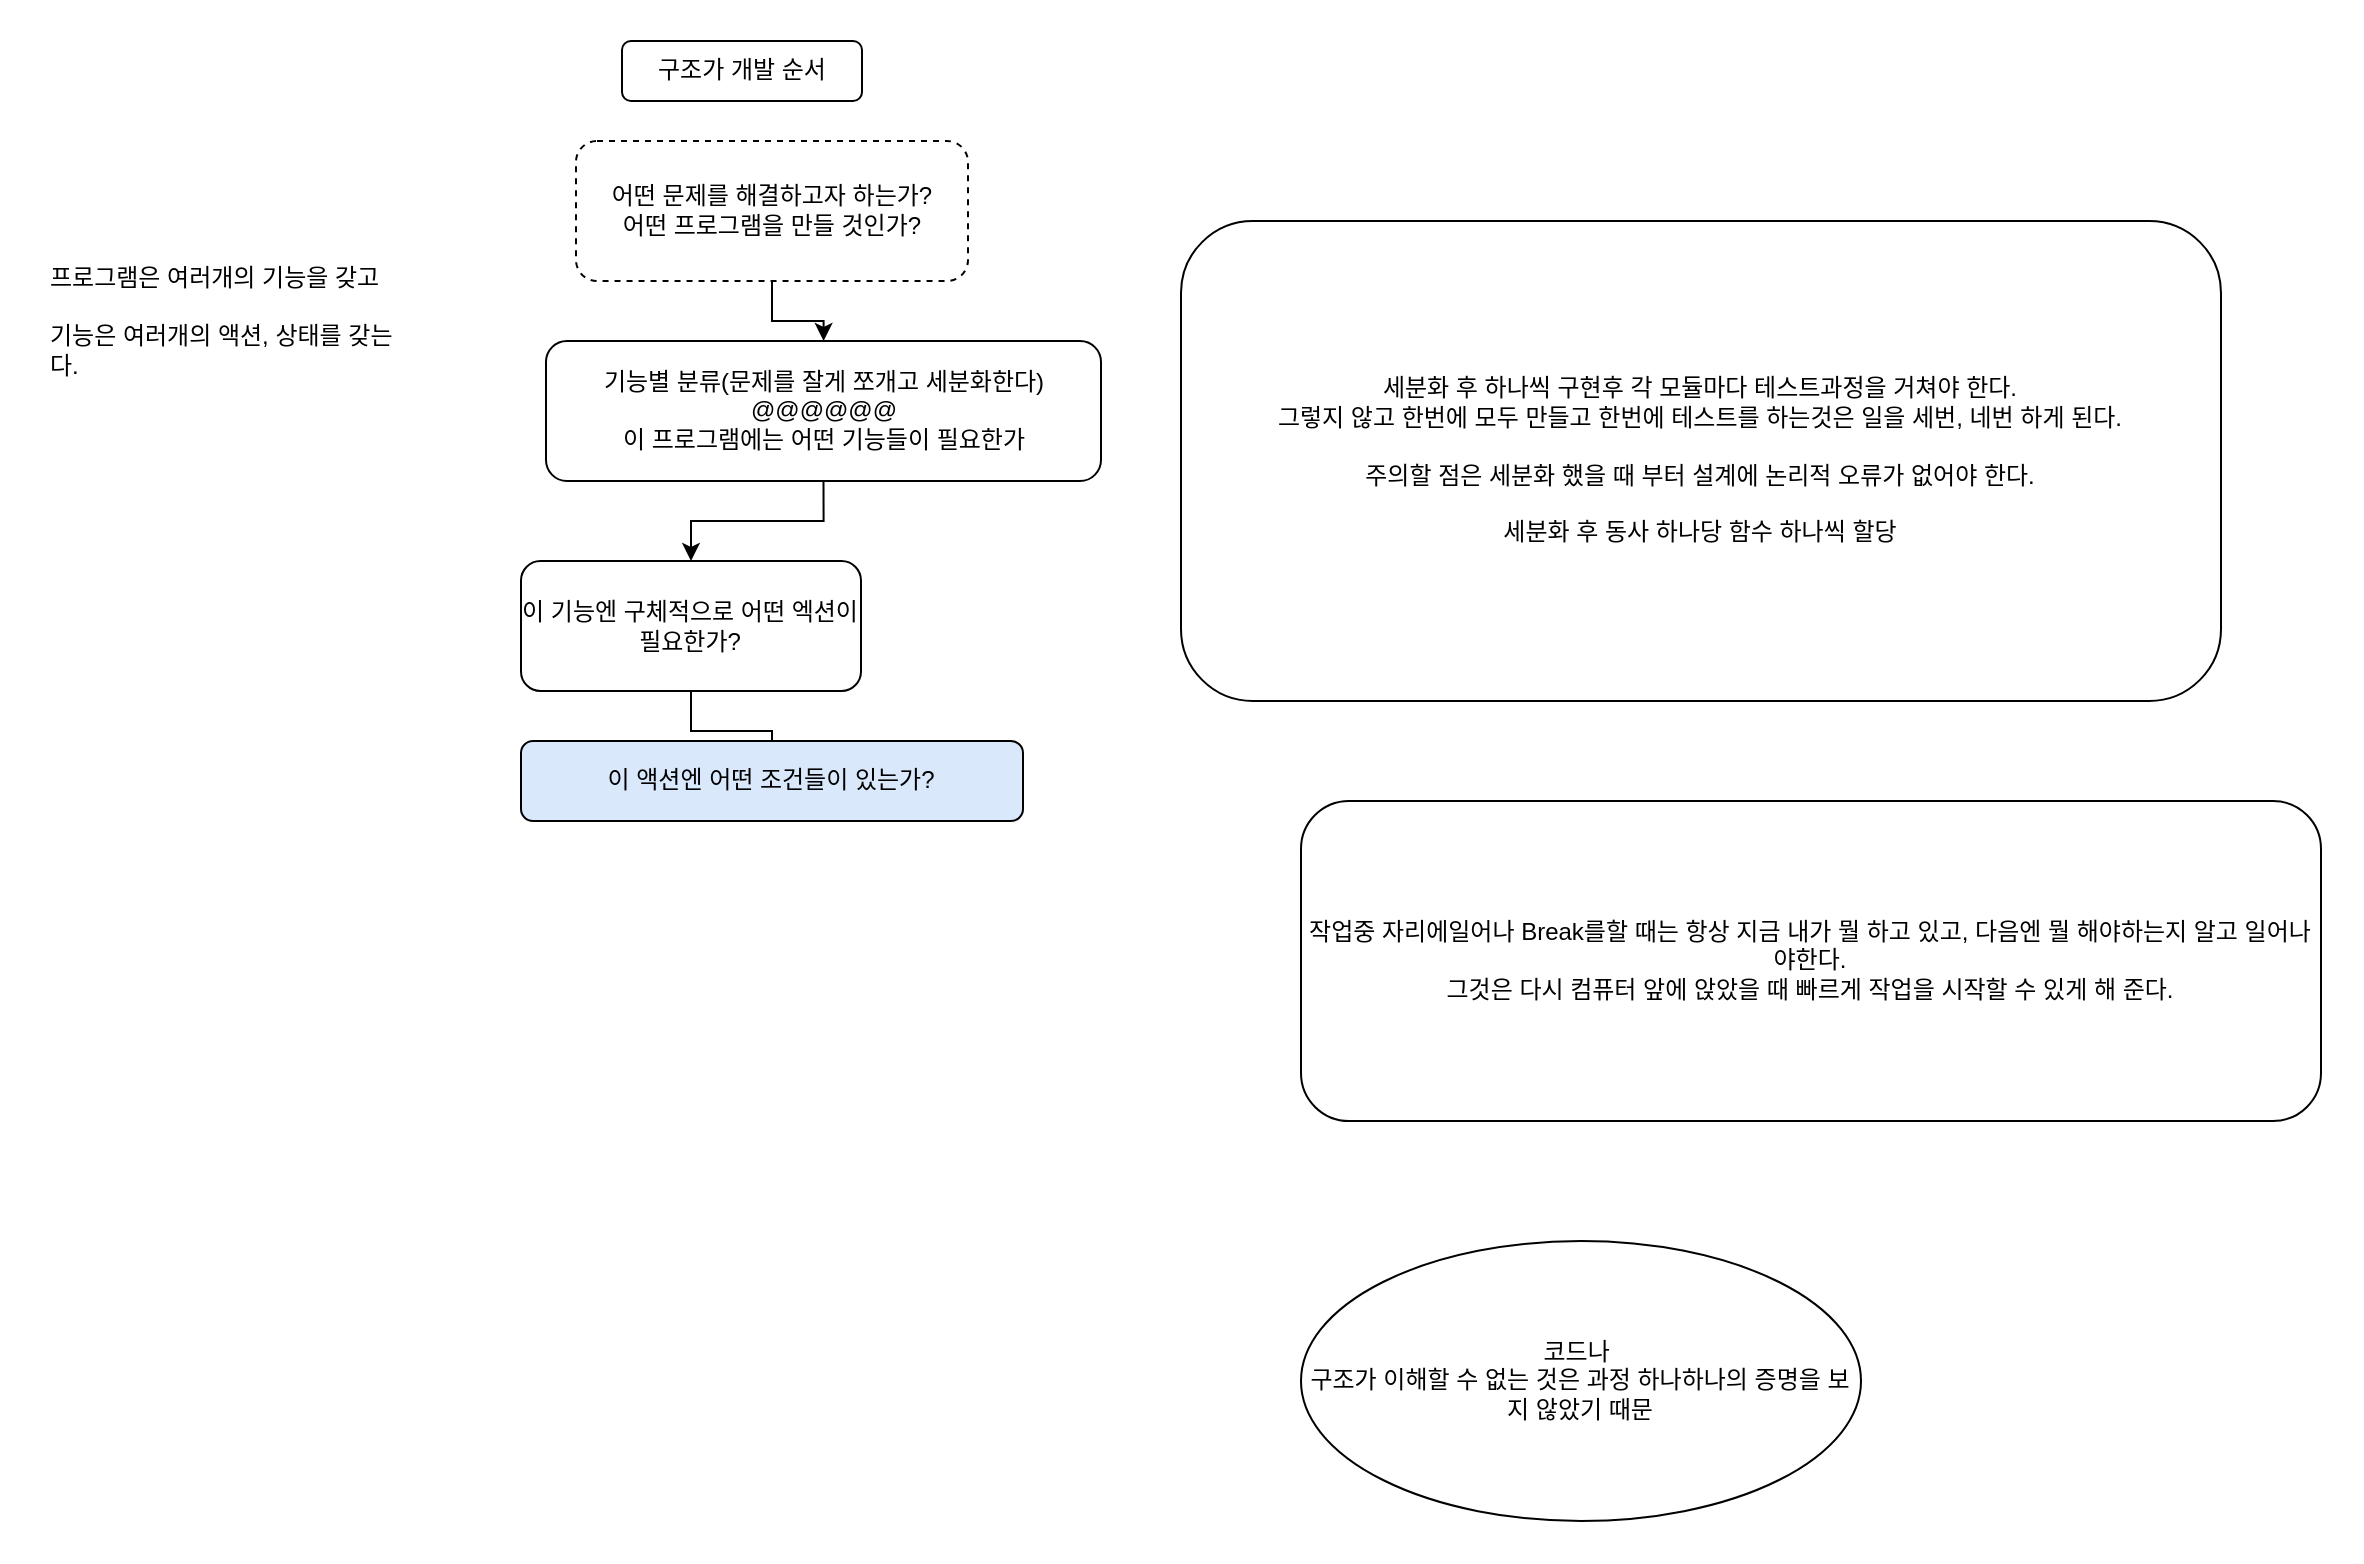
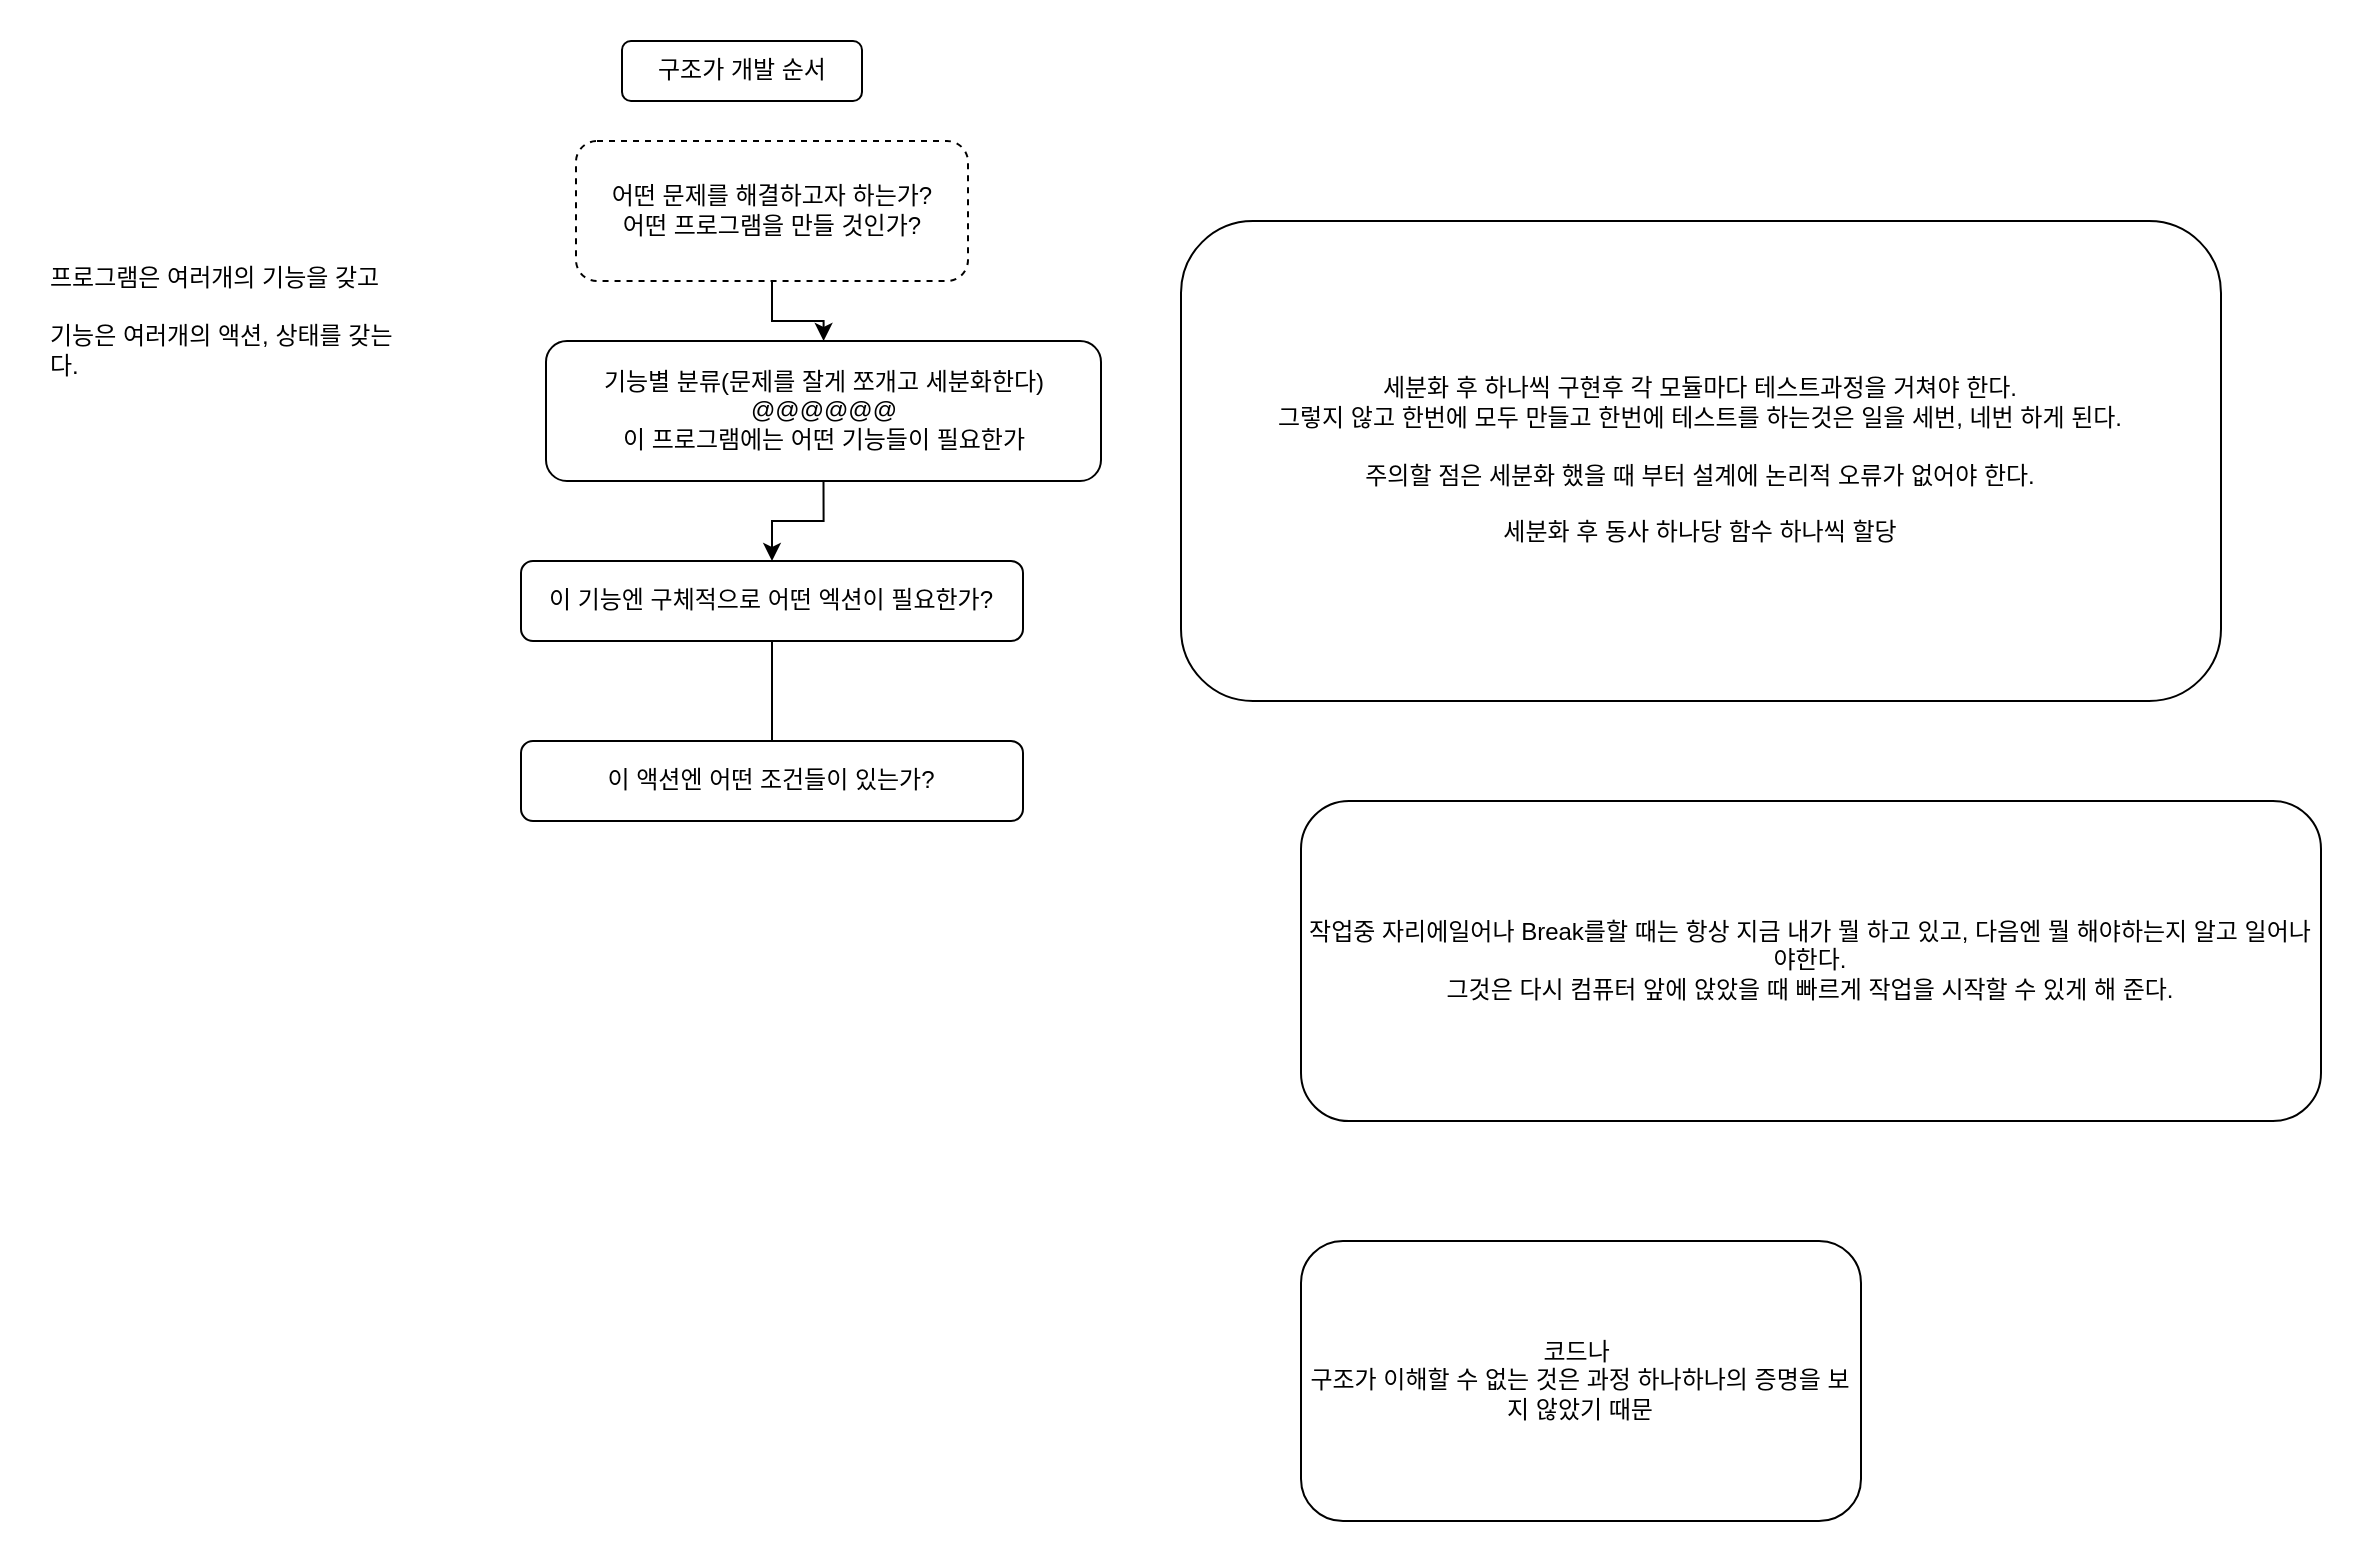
node "이 기능엔 구체적으로 어떤 엑션이 필요한가?": size 340x130 -> 502x80
node "이 액션엔 어떤 조건들이 있는가?": fillcolor #dae8fc -> #ffffff
node "코드나 구조가 이해할 수 없는 것은 과정 하나하나의 증명을 보지 않았기 때문": shape ellipse -> rounded rectangle
